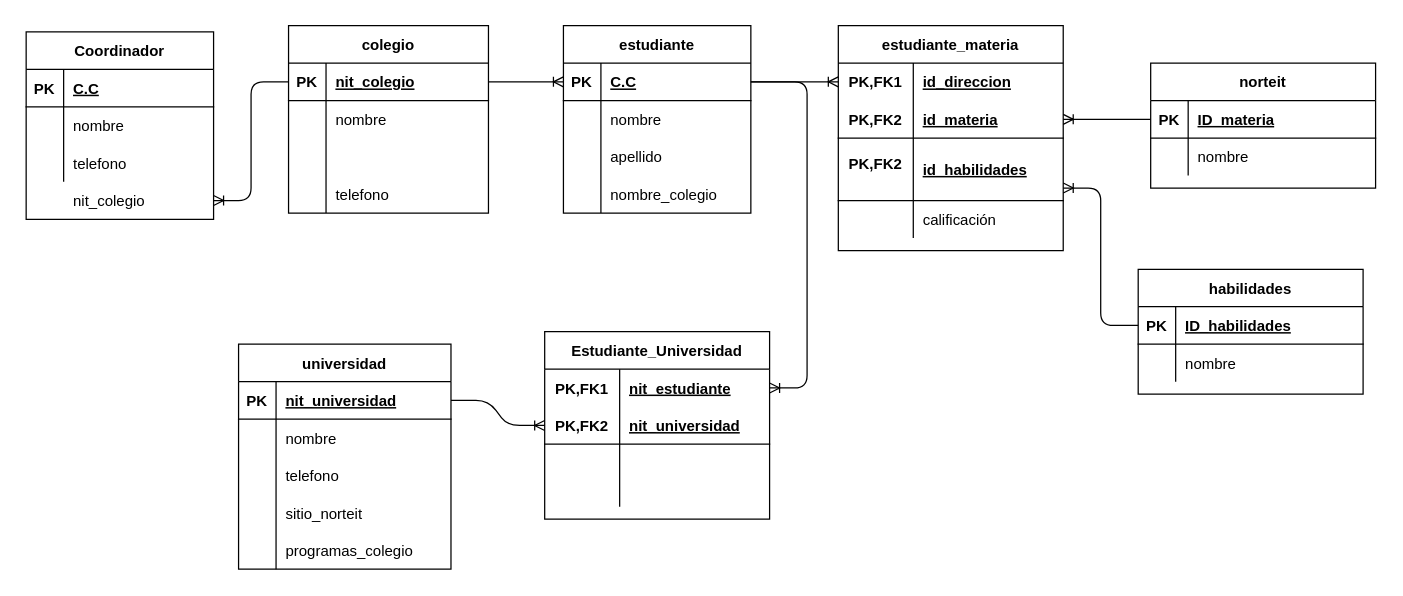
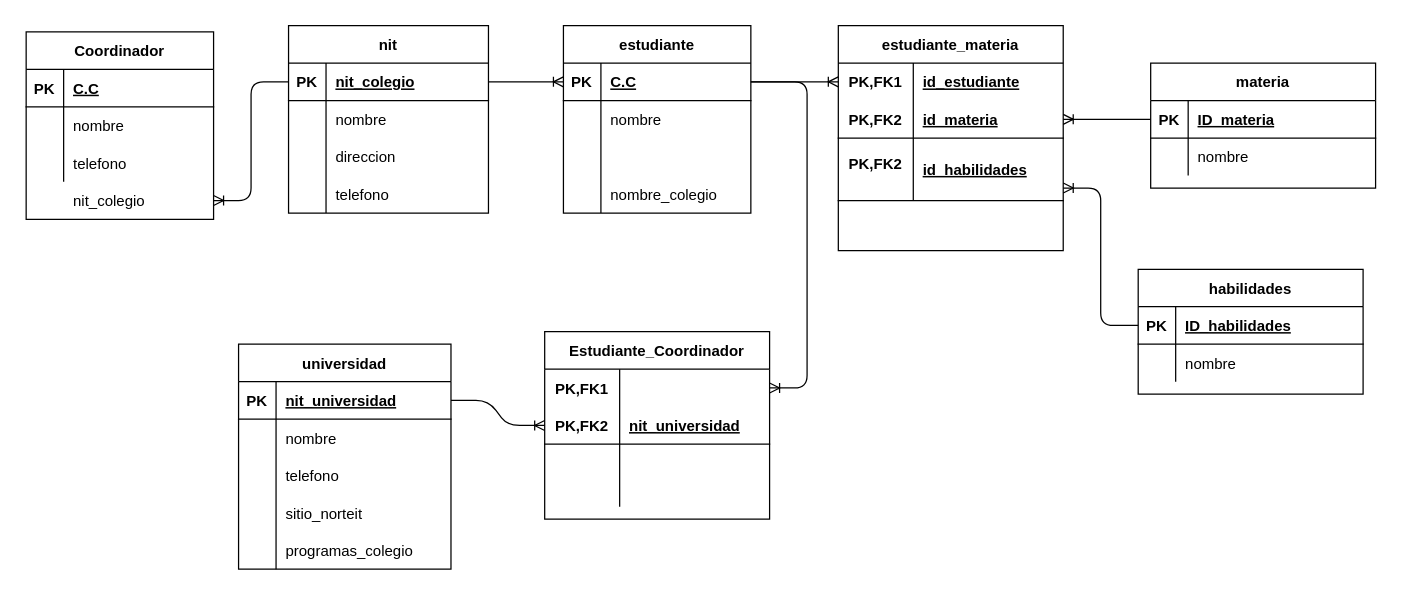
node "colegio": label "colegio" -> "nit"
node "id_direccion": label "id_direccion" -> "id_estudiante"
node "norteit": label "norteit" -> "materia"
node "direccion": added
node "apellido": removed
node "calificación": removed
node "Estudiante_Universidad": label "Estudiante_Universidad" -> "Estudiante_Coordinador"
node "nit_estudiante": removed
